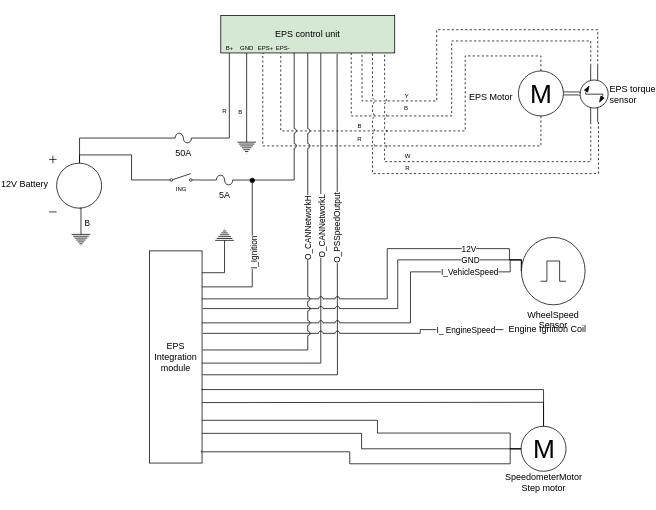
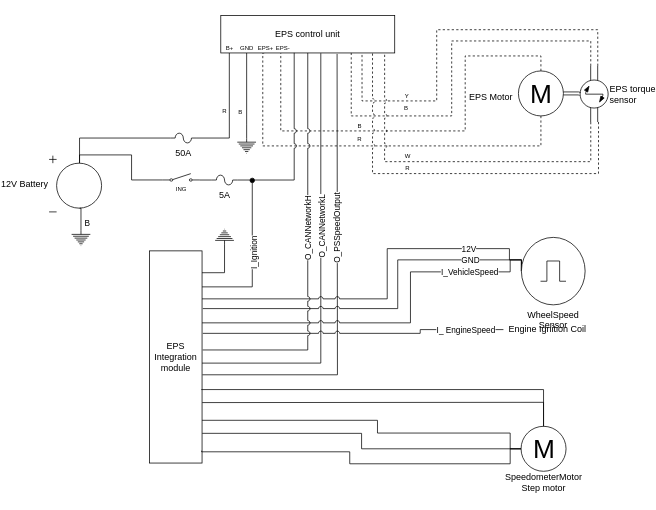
node "EPS control unit": fillcolor #d5e8d4 -> #ffffff
